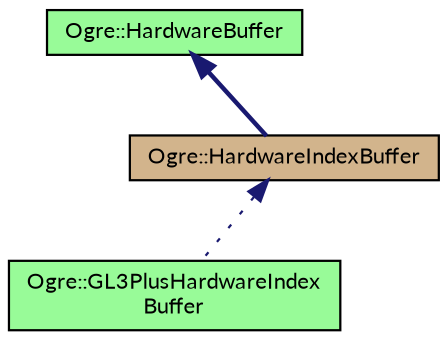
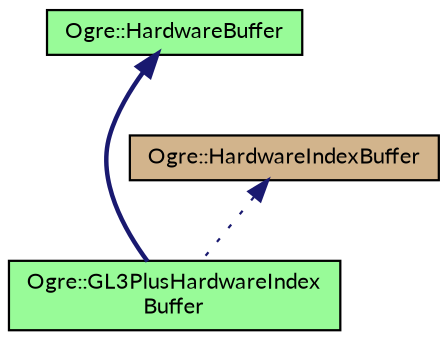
edge "Ogre::HardwareIndexBuffer" -> "Ogre::HardwareBuffer": now "Ogre::GL3PlusHardwareIndex Buffer" -> "Ogre::HardwareBuffer"
